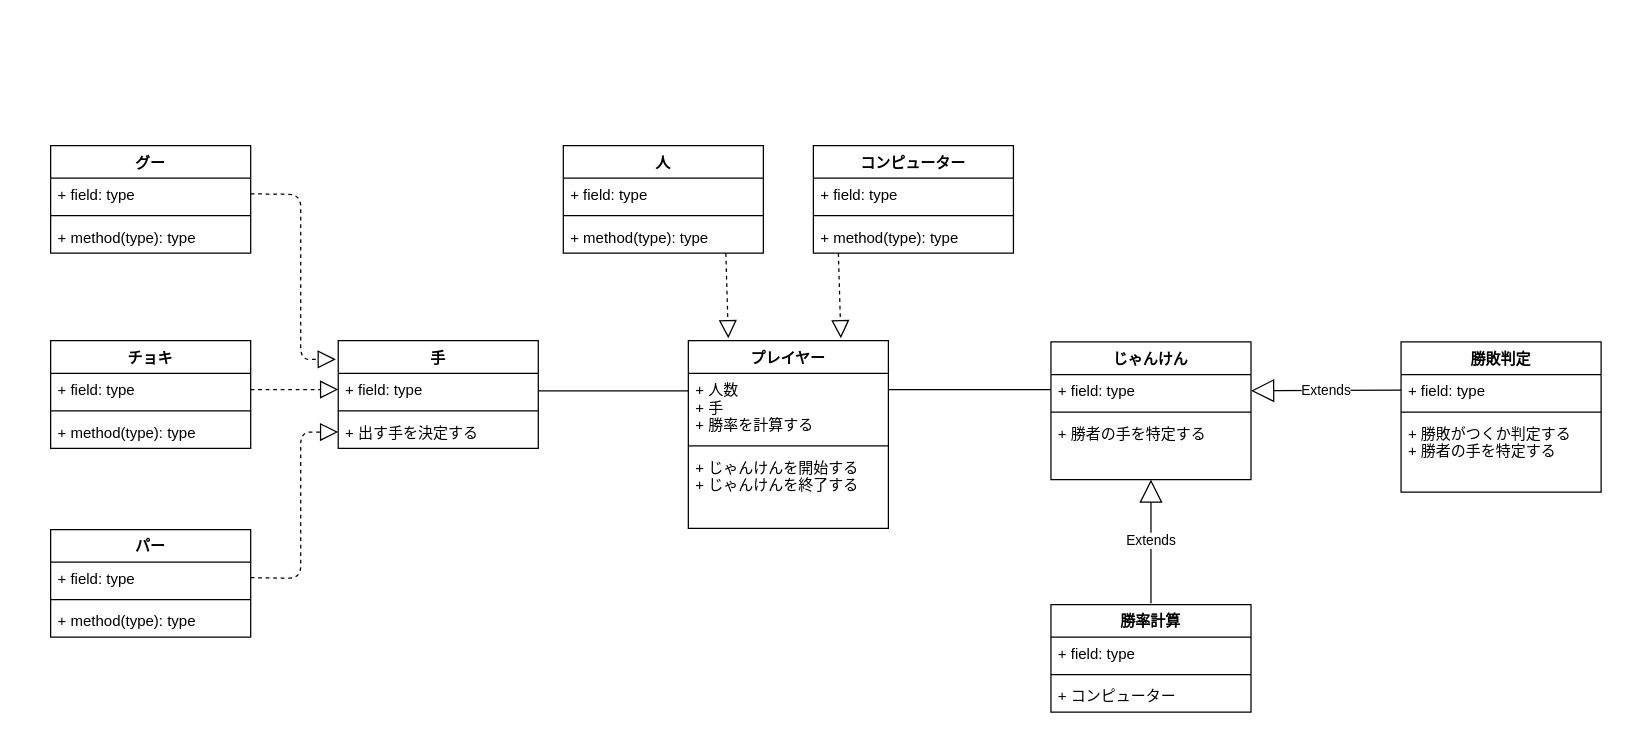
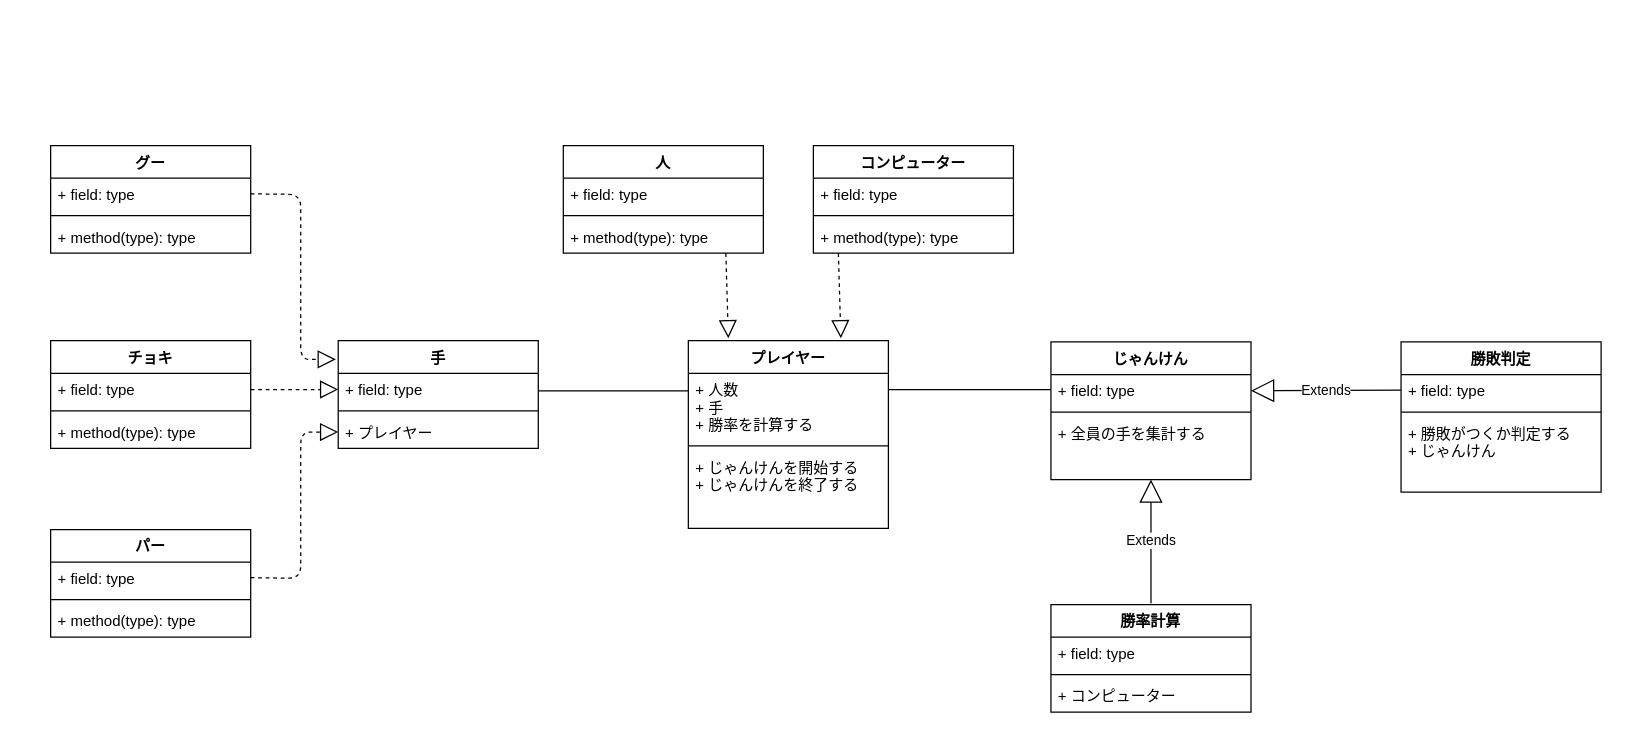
node "+ 出す手を決定する": label "+ 出す手を決定する" -> "+ プレイヤー"
node "+ 勝者の手を特定する": label "+ 勝者の手を特定する" -> "+ 全員の手を集計する"
node "+ 勝敗がつくか判定する + 勝者の手を特定する": label "+ 勝敗がつくか判定する + 勝者の手を特定する" -> "+ 勝敗がつくか判定する + じゃんけん"
